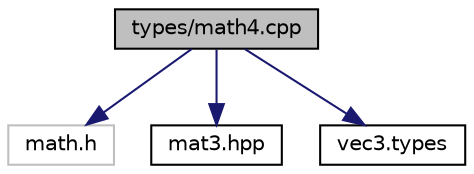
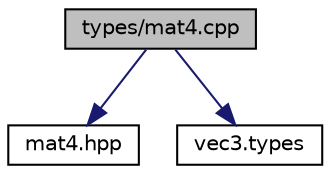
node "types/math4.cpp": label "types/math4.cpp" -> "types/mat4.cpp"
node "math.h": removed
node "mat3.hpp": label "mat3.hpp" -> "mat4.hpp"
